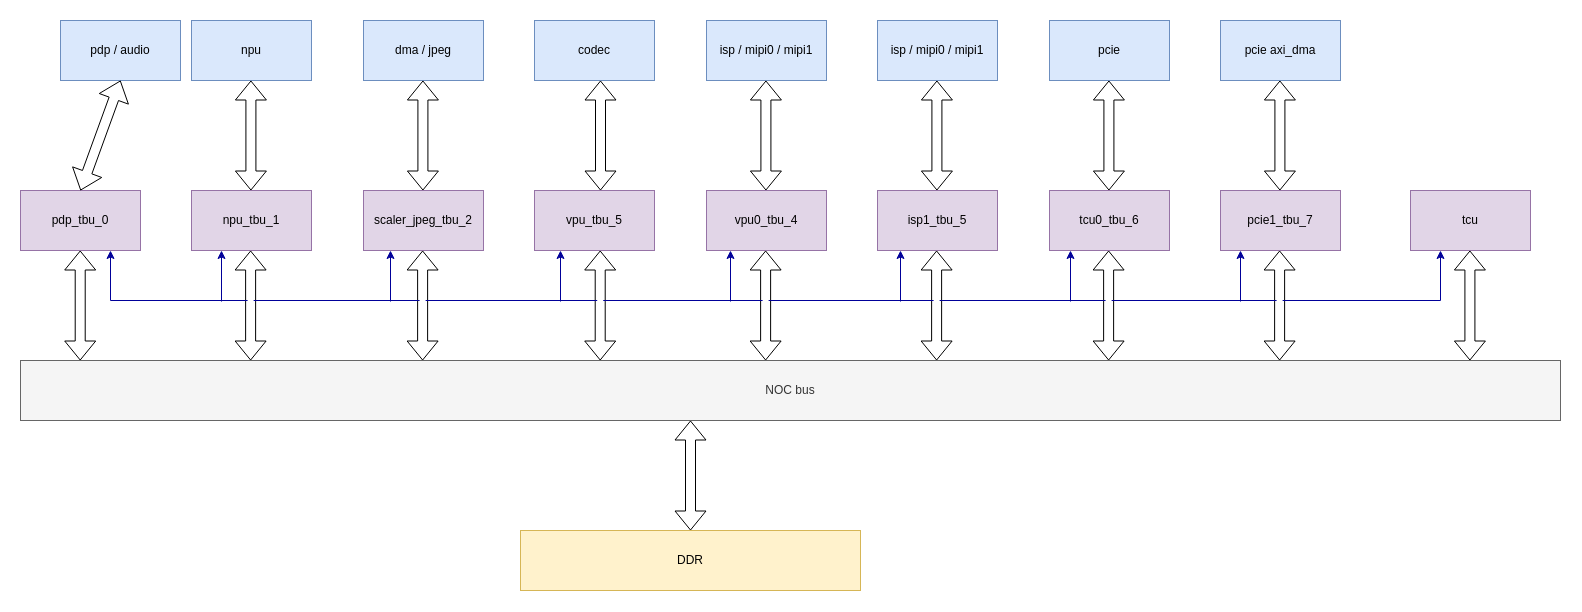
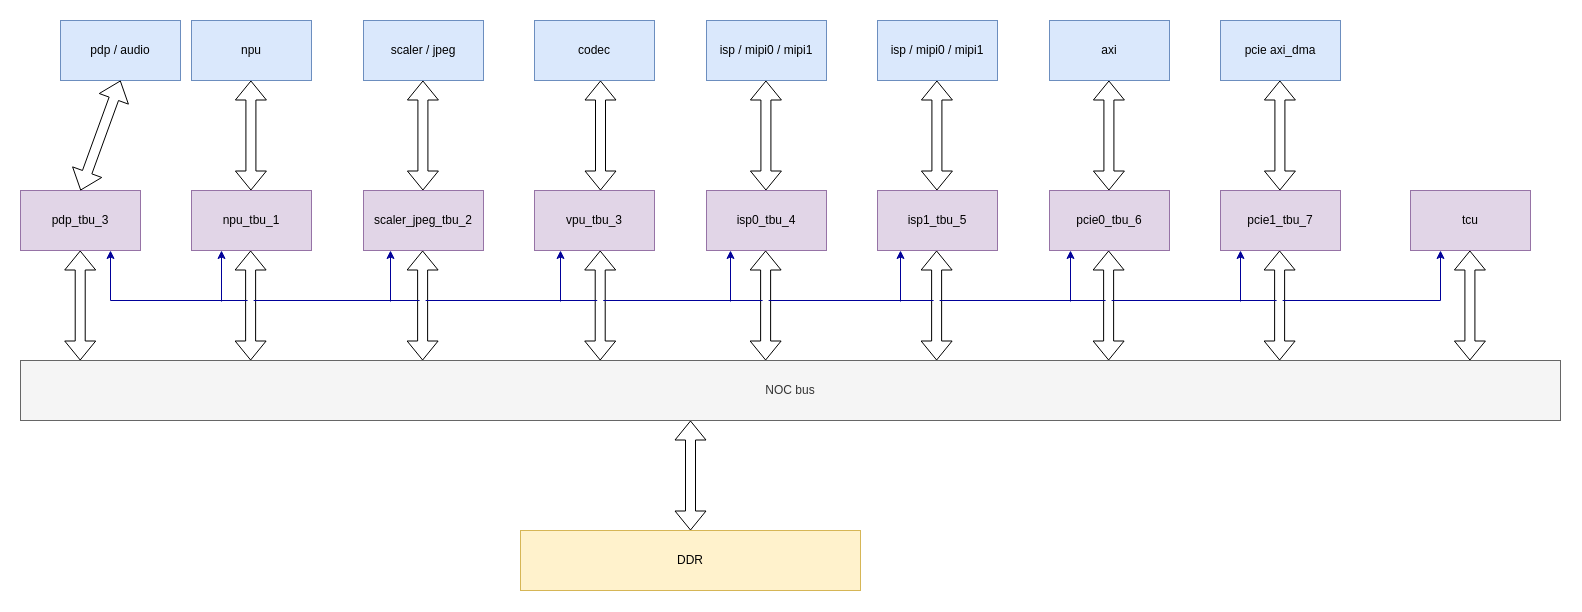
node "dma / jpeg": label "dma / jpeg" -> "scaler / jpeg"
node "pcie": label "pcie" -> "axi"
node "pdp_tbu_0": label "pdp_tbu_0" -> "pdp_tbu_3"
node "vpu_tbu_5": label "vpu_tbu_5" -> "vpu_tbu_3"
node "vpu0_tbu_4": label "vpu0_tbu_4" -> "isp0_tbu_4"
node "tcu0_tbu_6": label "tcu0_tbu_6" -> "pcie0_tbu_6"
